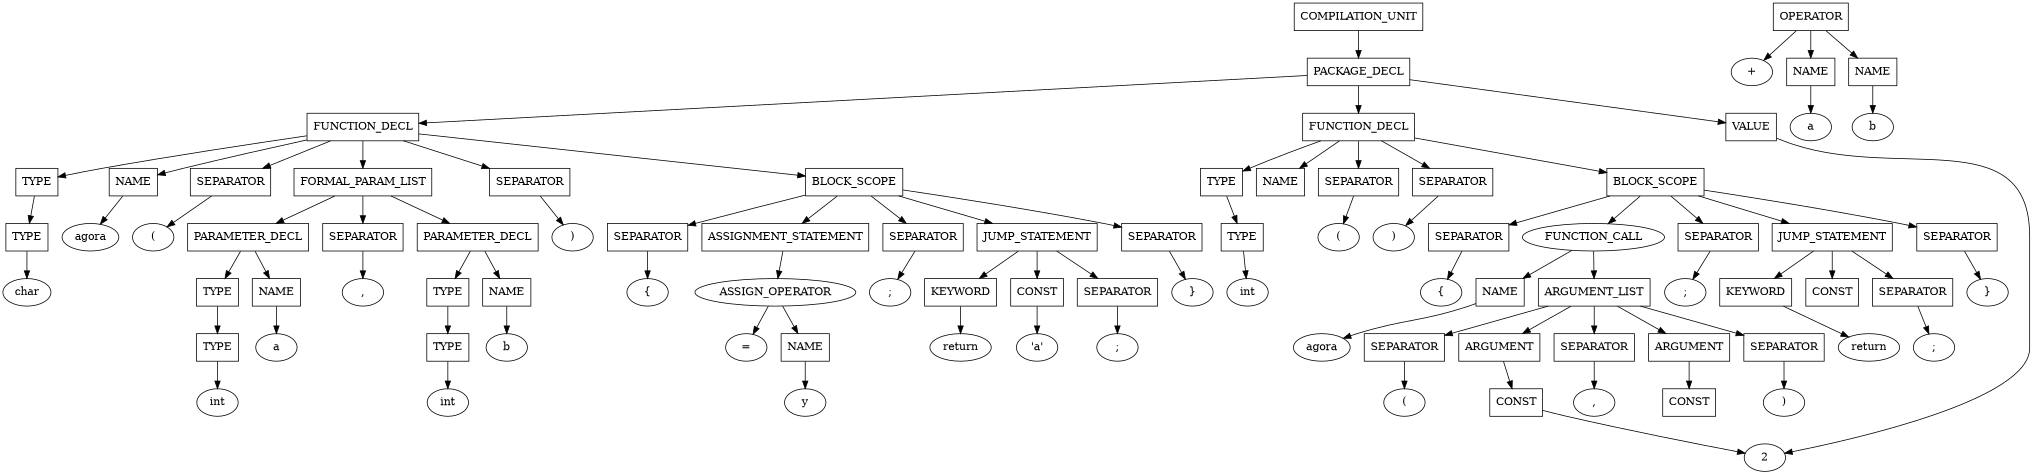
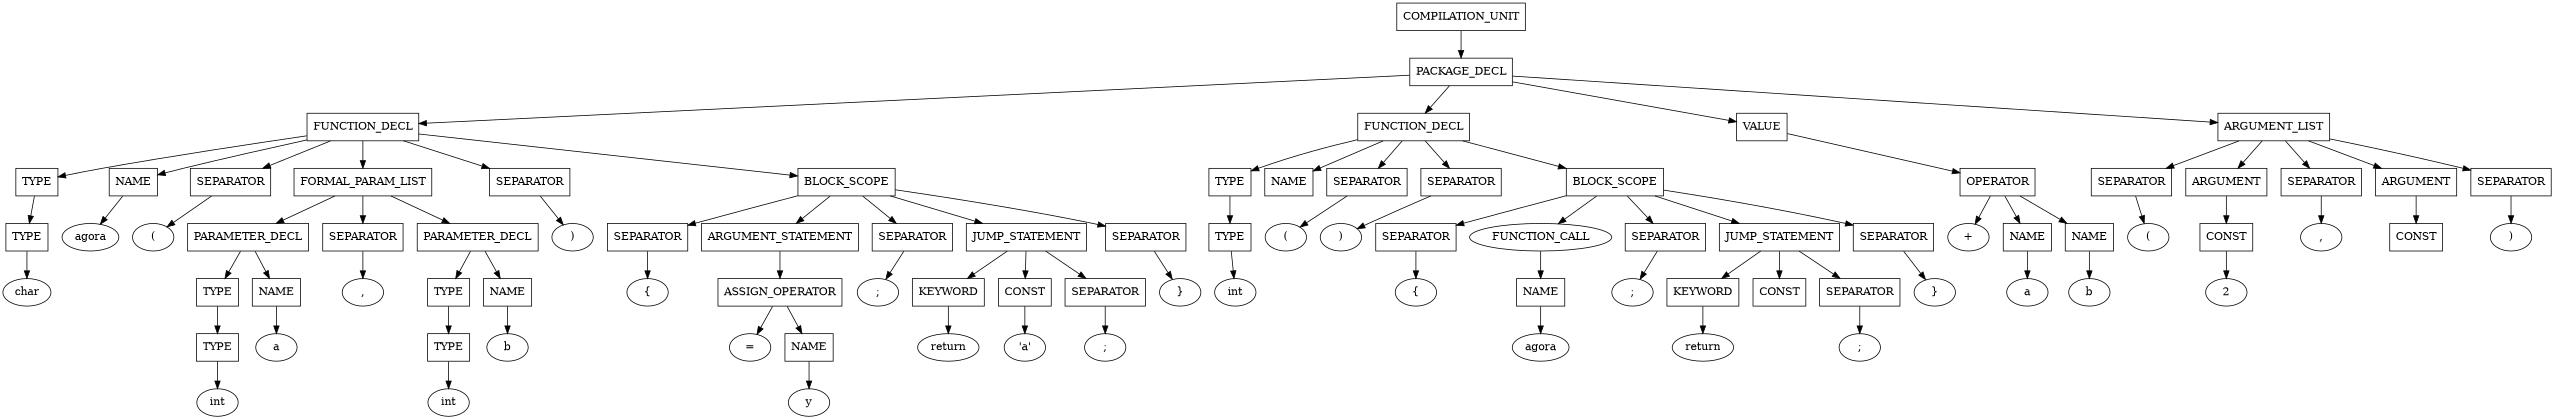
node "ASSIGNMENT_STATEMENT": label "ASSIGNMENT_STATEMENT" -> "ARGUMENT_STATEMENT"
edge "FUNCTION_CALL" -> "ARGUMENT_LIST": now "PACKAGE_DECL" -> "ARGUMENT_LIST"
edge "VALUE" -> "2": now "VALUE" -> "OPERATOR"
node "ASSIGN_OPERATOR": shape ellipse -> box
